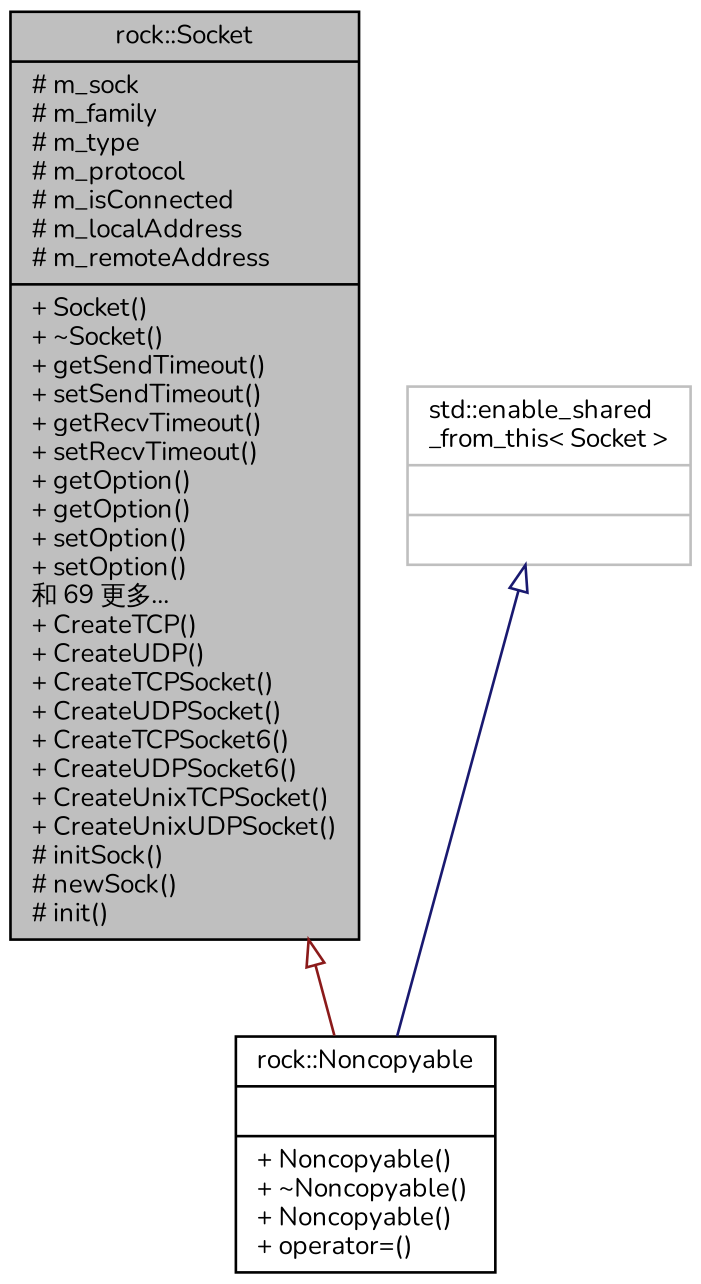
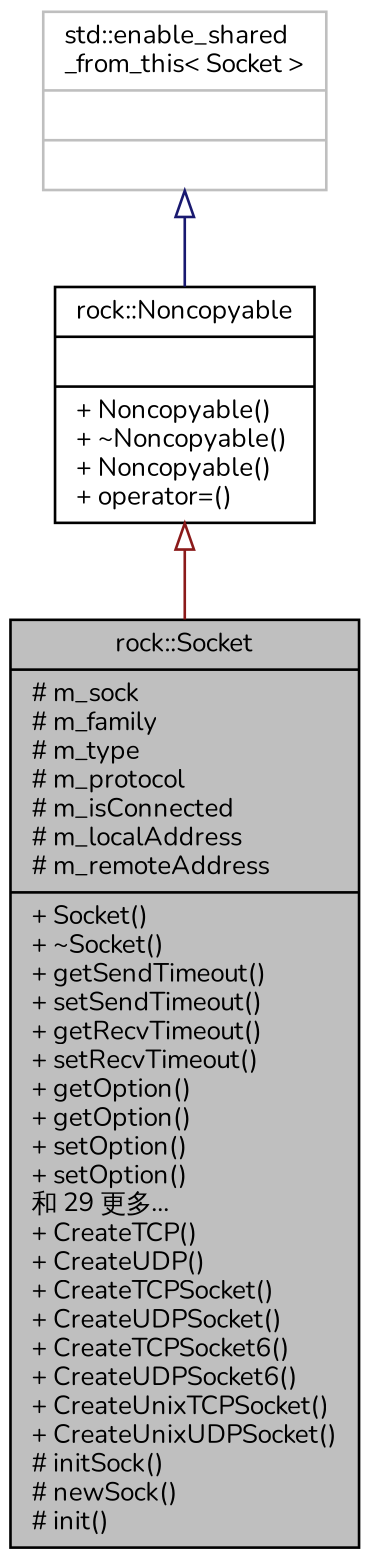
node "rock::Socket": text "和 69 更多..." -> "和 29 更多..."
edge "rock::Noncopyable" -> "rock::Socket": reversed
